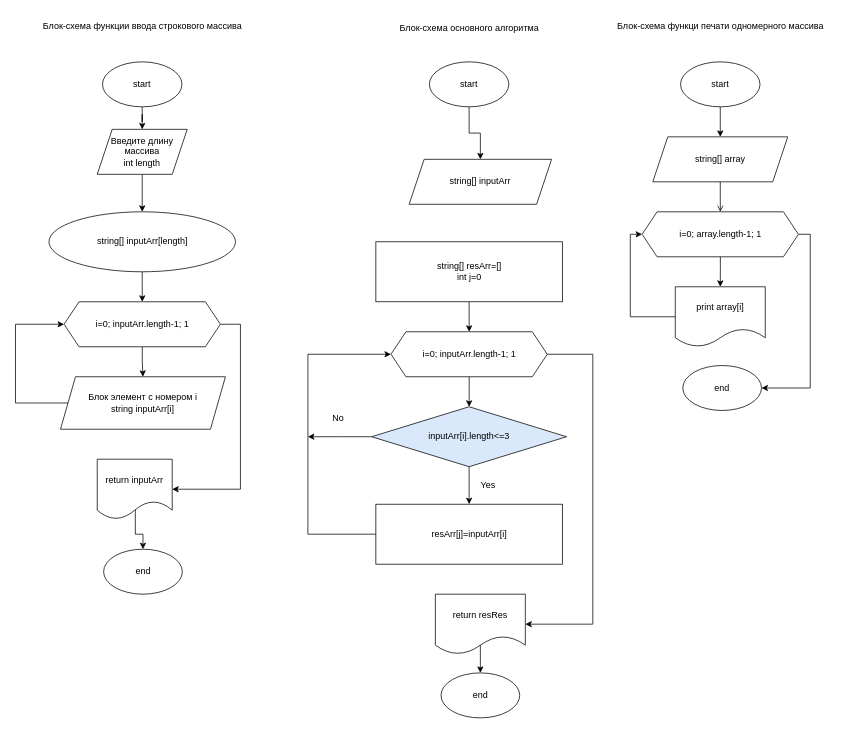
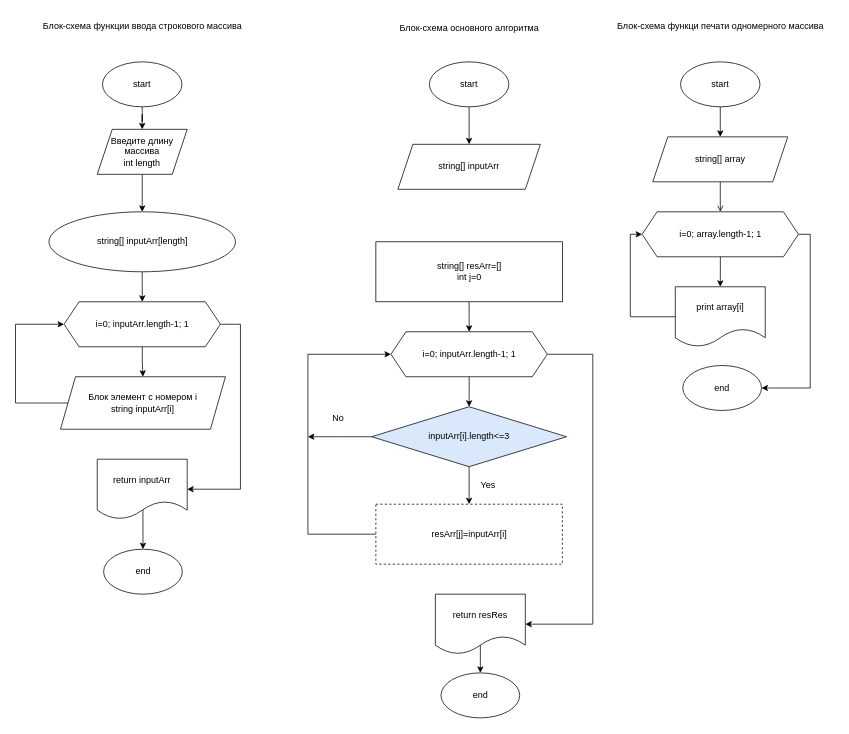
node "string[] inputArr": moved (480, 182) -> (469, 167)
node "return inputArr": size 75x60 -> 90x60
node "resArr[j]=inputArr[i]": style solid -> dashed
